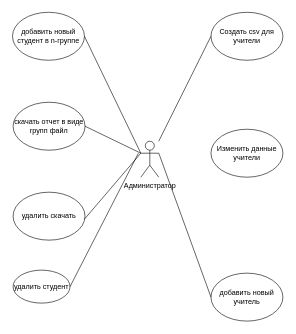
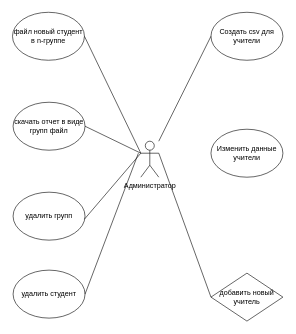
node "добавить новый студент в n-группе": label "добавить новый студент в n-группе" -> "файл новый студент в n-группе"
node "удалить скачать": label "удалить скачать" -> "удалить групп"
node "удалить студент": size 57x33 -> 72x48
node "добавить новый учитель": shape ellipse -> diamond
